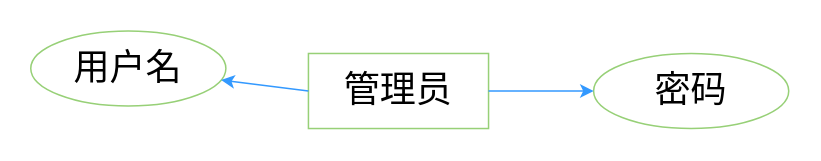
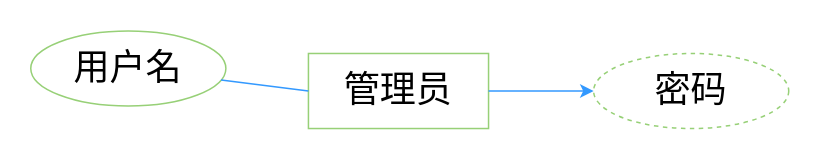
edge "管理员" -> "用户名": arrowhead classic -> none
node "密码": style solid -> dashed
